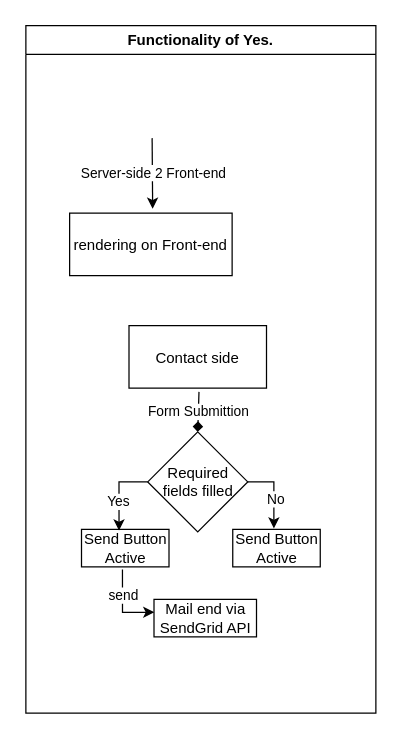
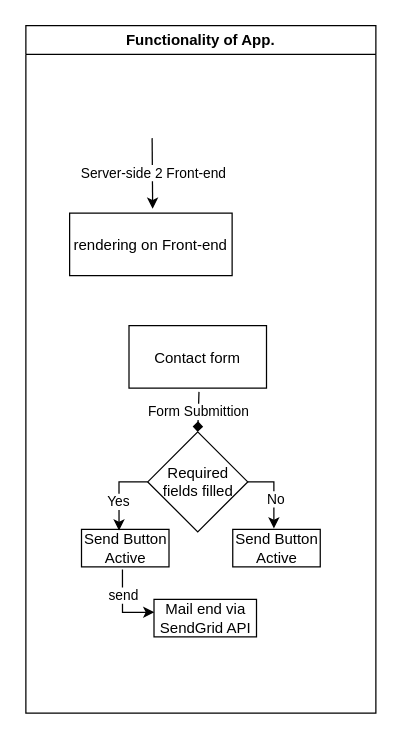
node "Functionality of Yes.": label "Functionality of Yes." -> "Functionality of App."
node "Contact side": label "Contact side" -> "Contact form"
